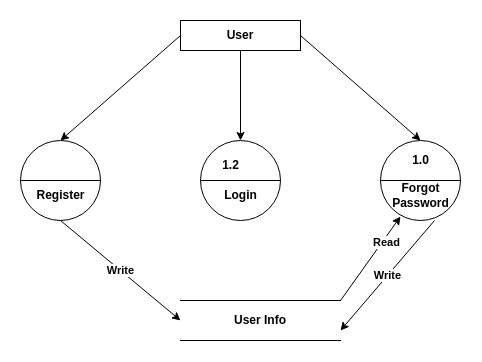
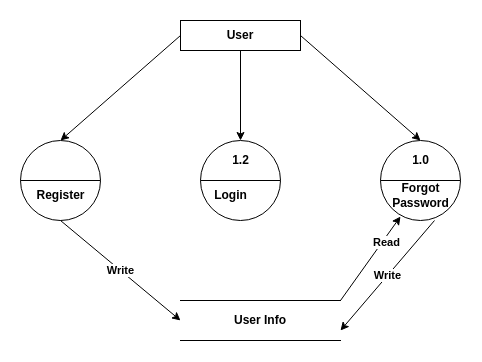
node "1.2": moved (231, 166) -> (241, 161)
node "Login": moved (241, 196) -> (231, 196)
